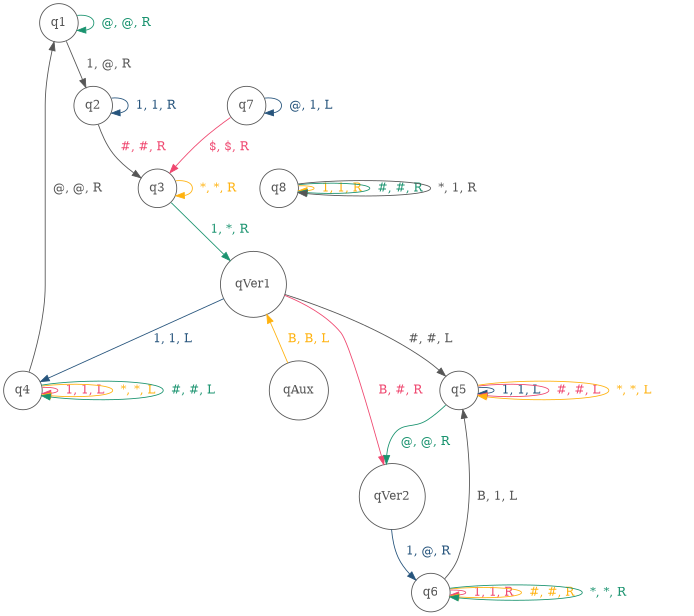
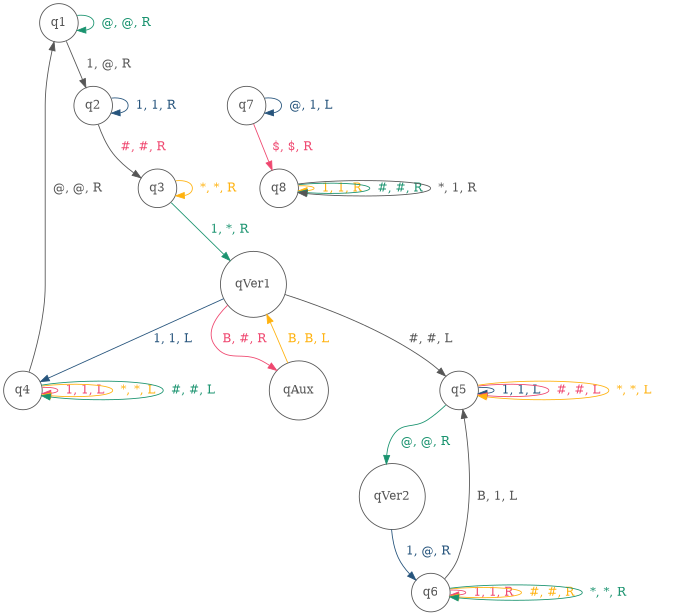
edge "q7" -> "q3": now "q7" -> "q8"
edge "qVer1" -> "qVer2": now "qVer1" -> "qAux"
